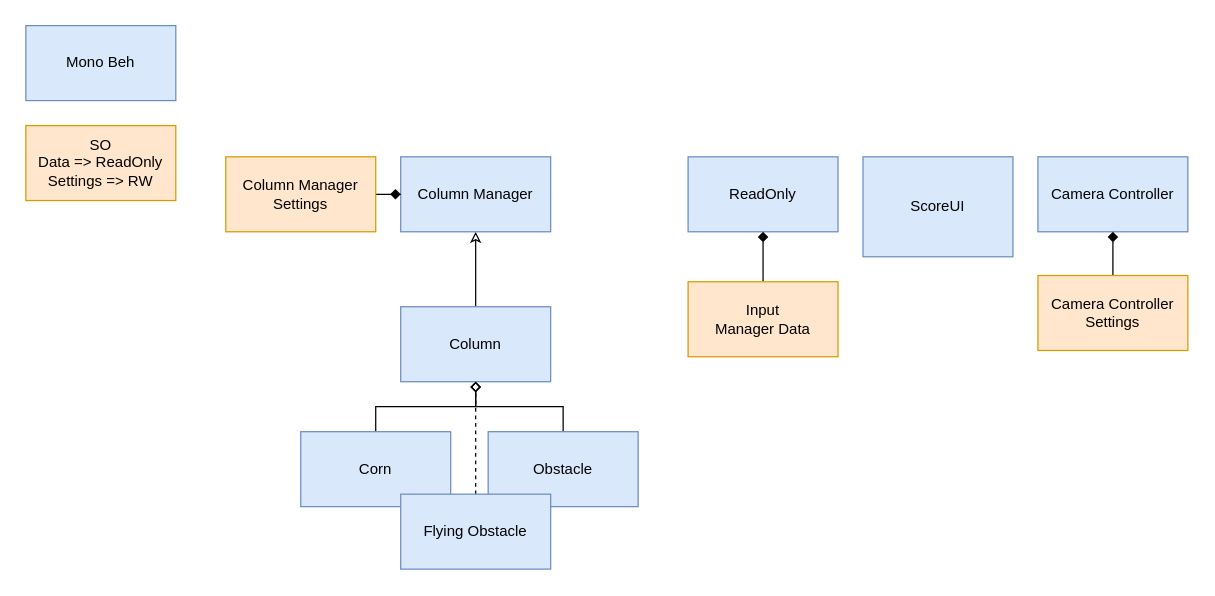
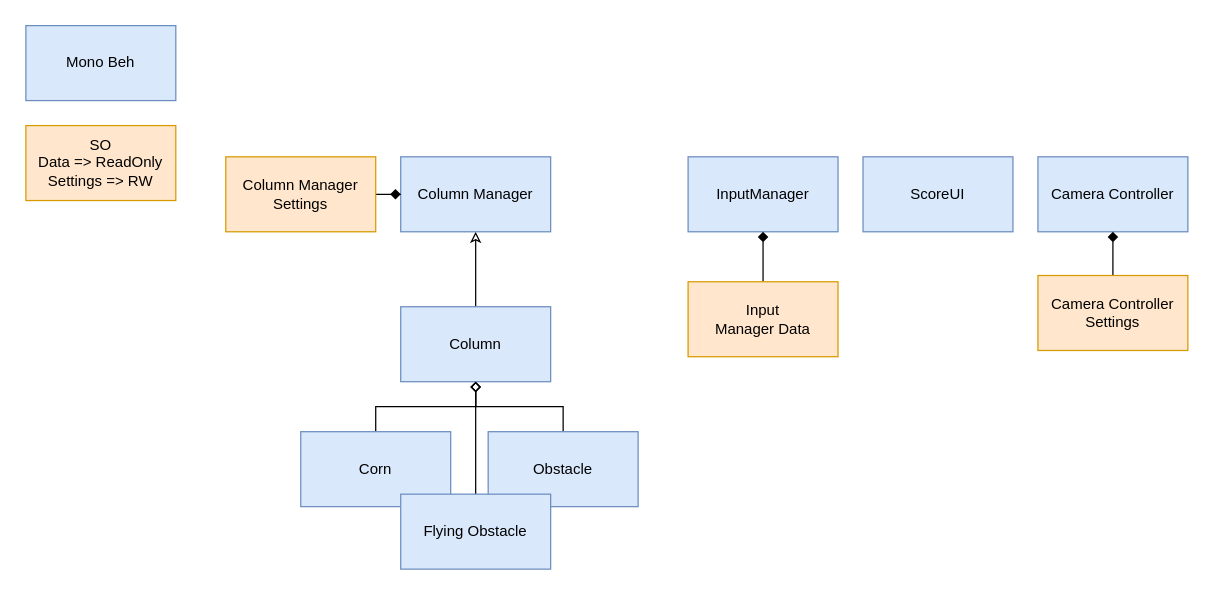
node "ReadOnly": label "ReadOnly" -> "InputManager"
node "ScoreUI": size 150x100 -> 150x75
edge "Flying Obstacle" -> "Column": style dashed -> solid
